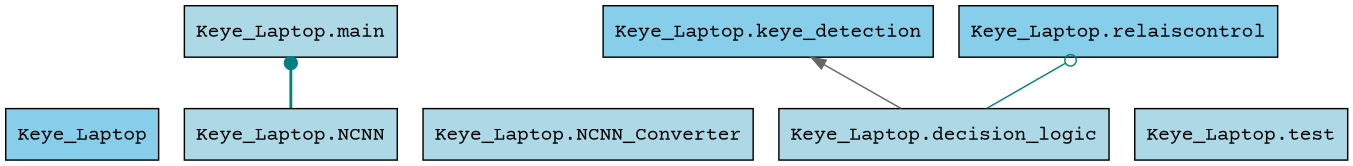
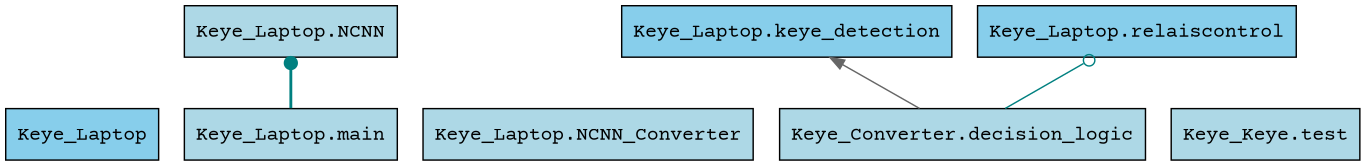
edge "Keye_Laptop.NCNN" -> "Keye_Laptop.main": reversed
node "Keye_Laptop.decision_logic": label "Keye_Laptop.decision_logic" -> "Keye_Converter.decision_logic"
node "Keye_Laptop.test": label "Keye_Laptop.test" -> "Keye_Keye.test"
